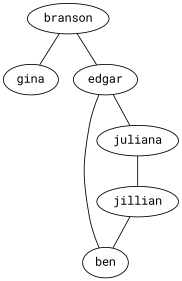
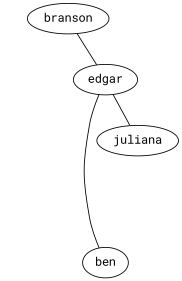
node "gina": removed
node "jillian": removed
